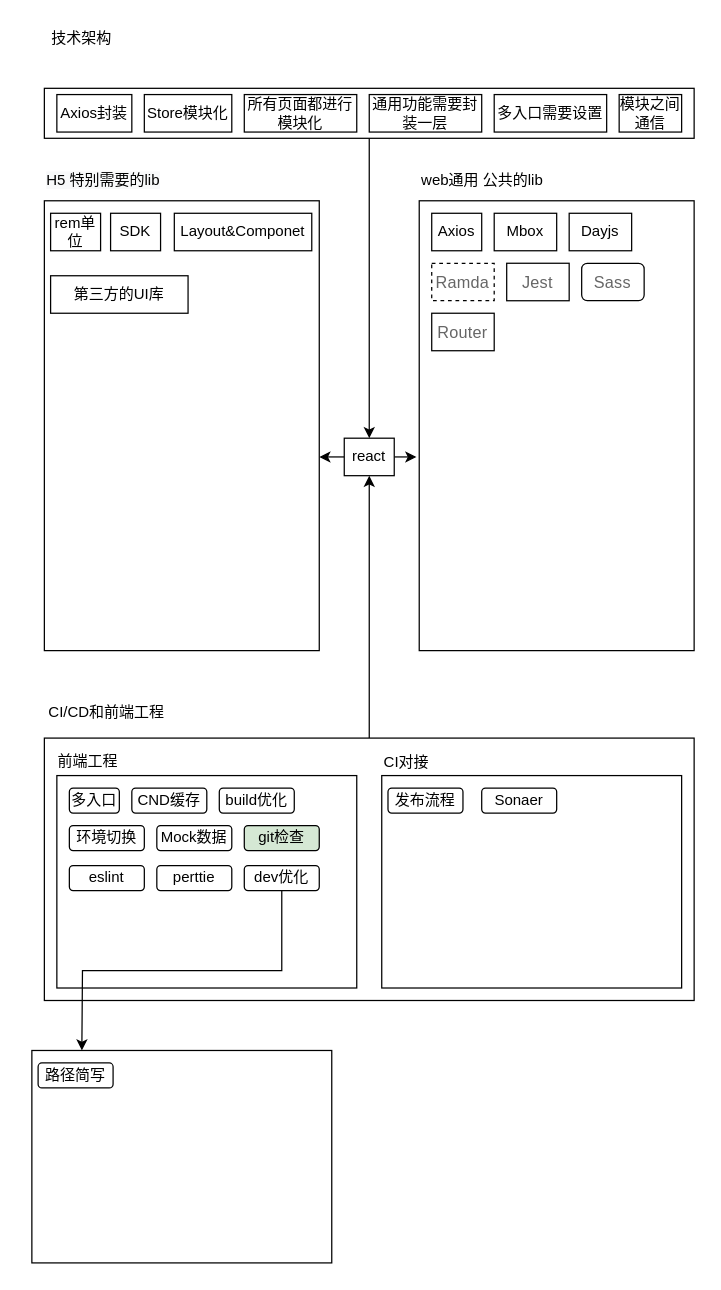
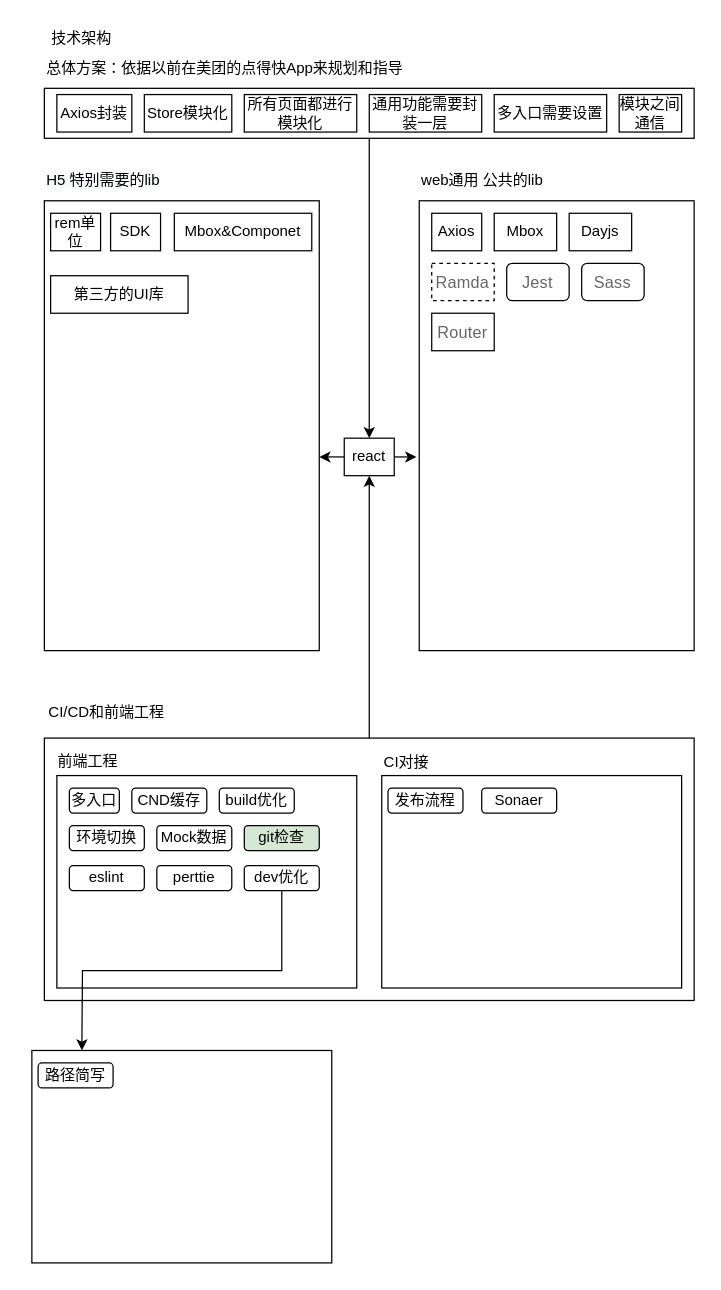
node "总体方案：依据以前在美团的点得快App来规划和指导": added
node "Layout&Componet": label "Layout&Componet" -> "Mbox&Componet"
node "Jest": shape rectangle -> rounded rectangle
